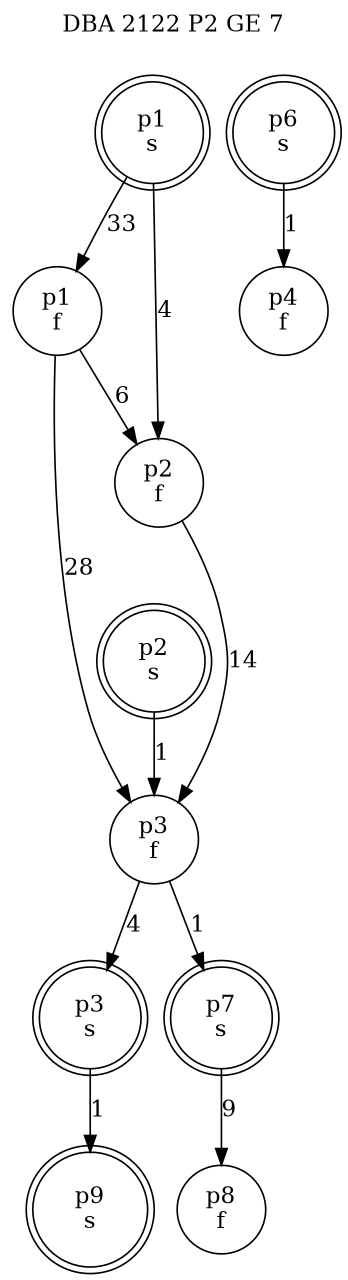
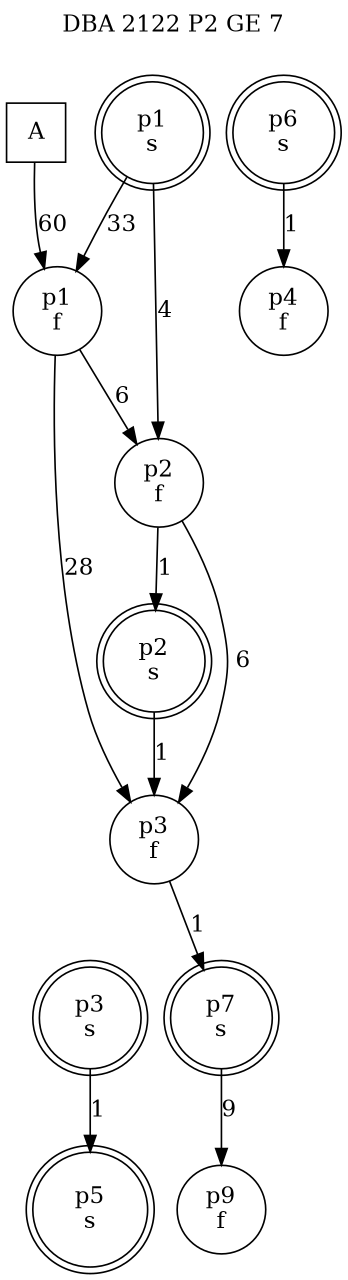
node "A": added
edge "p2 f" -> "p2 s": added, label "1"
edge "p2 f" -> "p3 f": label "14" -> "6"
edge "p3 f" -> "p3 s": removed, label "4"
node "p9 s": label "p9 s" -> "p5 s"
node "p8 f": label "p8 f" -> "p9 f"
